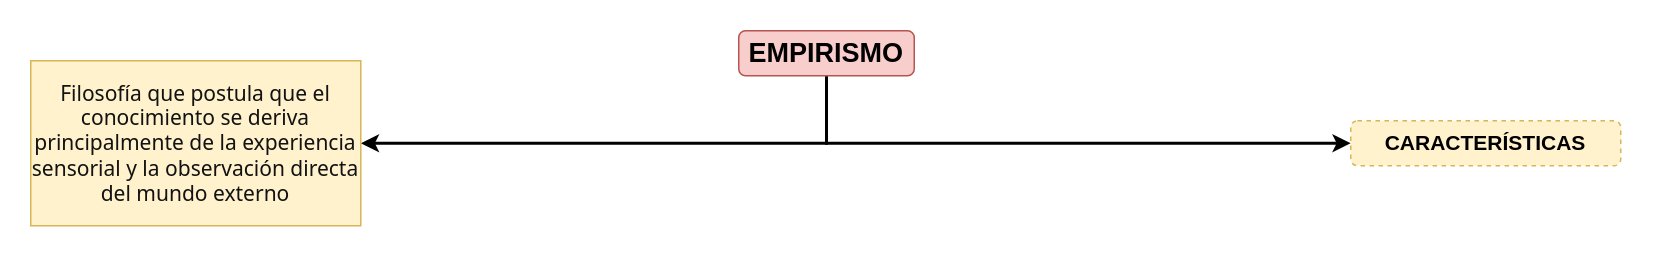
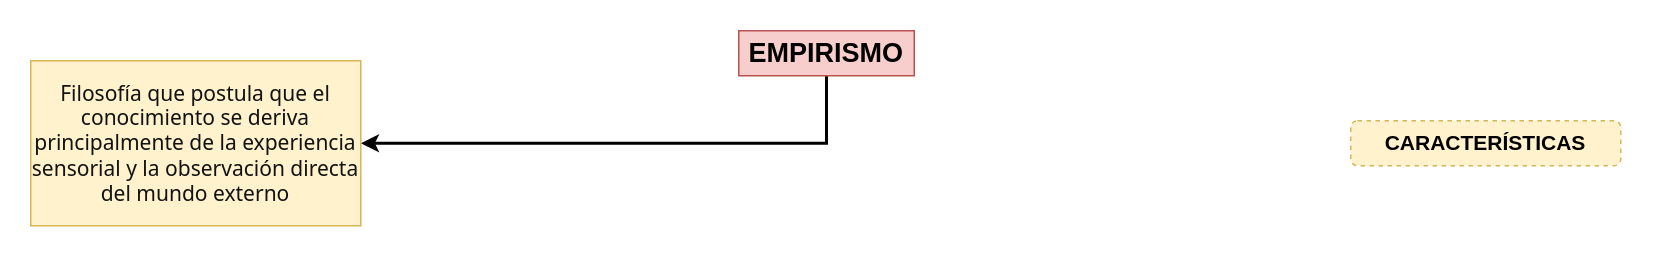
node "EMPIRISMO": shape rounded rectangle -> rectangle
edge "EMPIRISMO" -> "CARACTERÍSTICAS": removed
